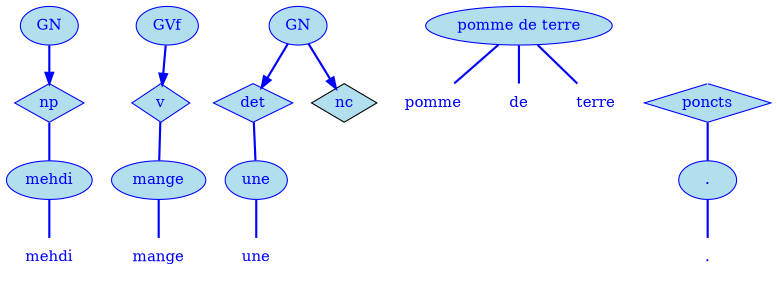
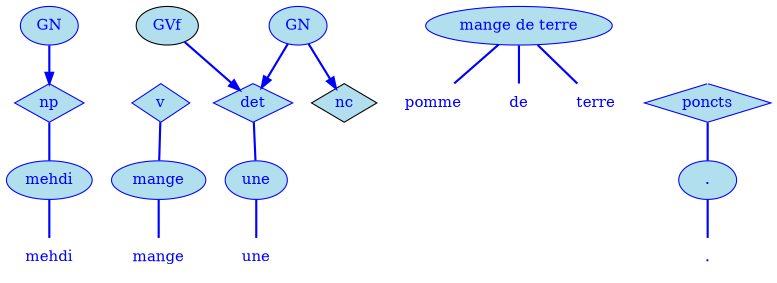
node "GVf": color blue -> black
node "pomme de terre": label "pomme de terre" -> "mange de terre"
edge "GVf" -> "v": now "GVf" -> "det"
